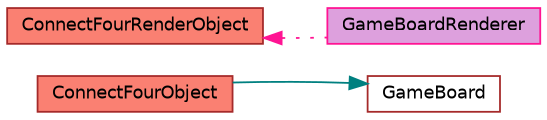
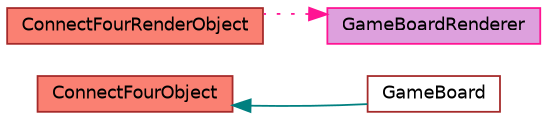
edge "GameBoardRenderer" -> "ConnectFourRenderObject": reversed
edge "ConnectFourObject" -> "GameBoard": reversed
